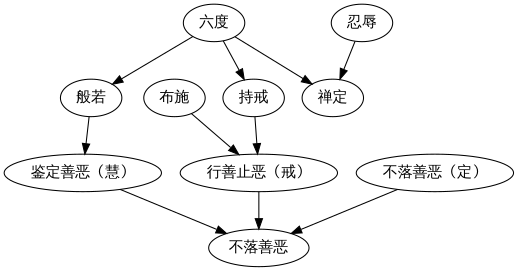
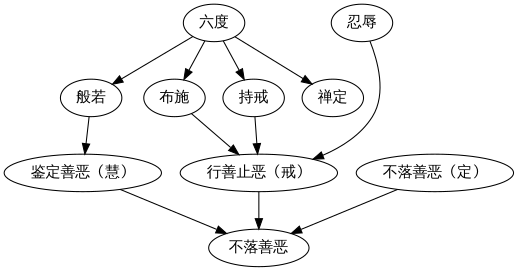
edge "忍辱" -> "禅定": now "忍辱" -> "行善止恶（戒）"
edge "六度" -> "布施": added
